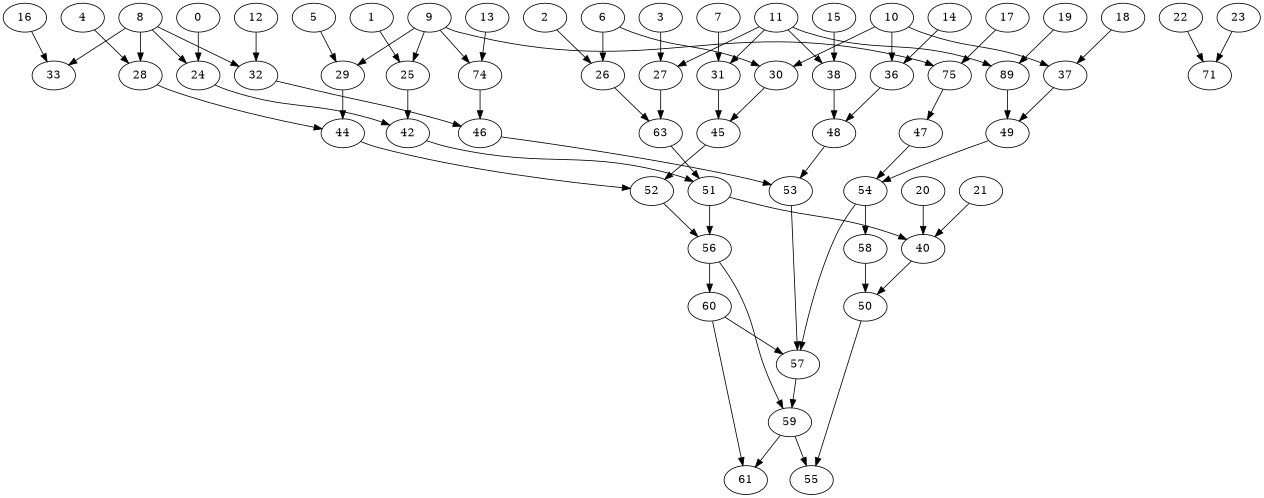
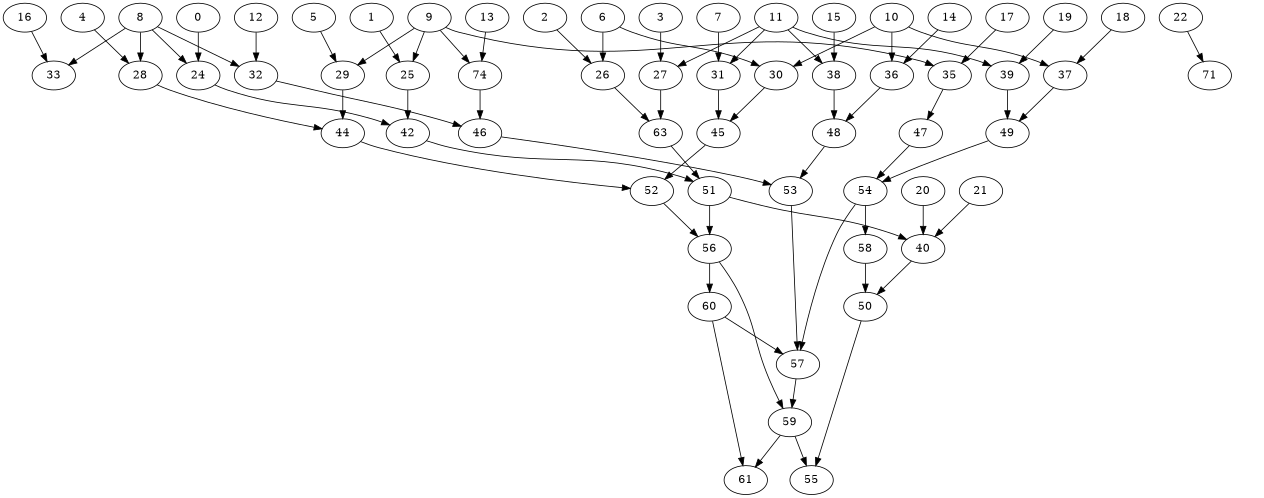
node "23": removed
node "75": label "75" -> "35"
node "89": label "89" -> "39"
